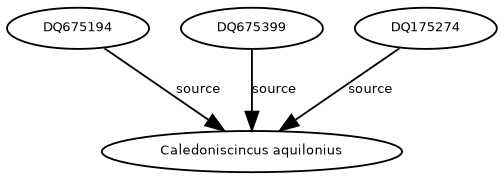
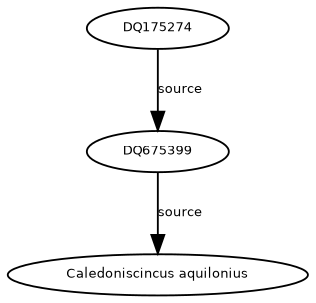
node "DQ675194": removed
edge "DQ175274" -> "Caledoniscincus aquilonius": now "DQ175274" -> "DQ675399"
